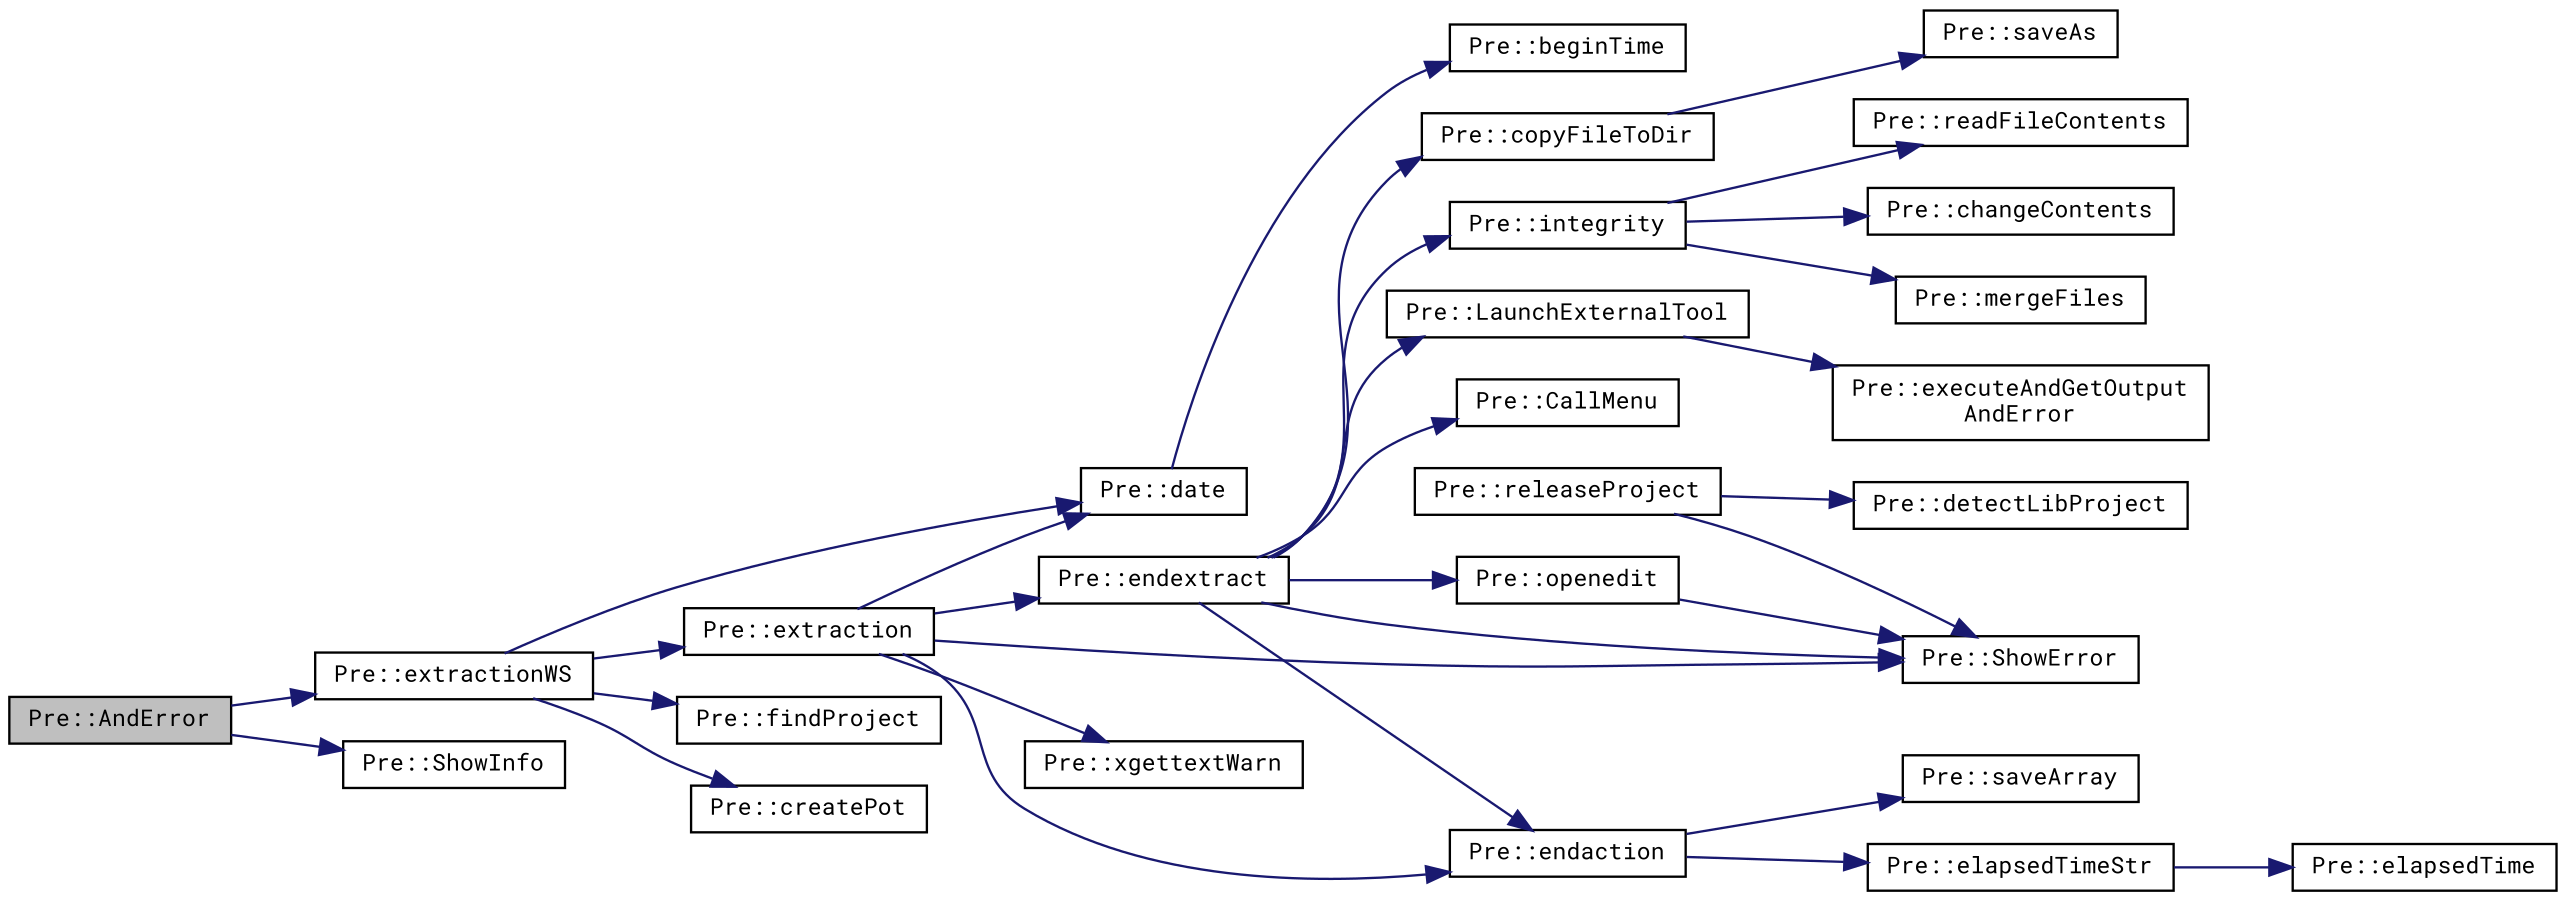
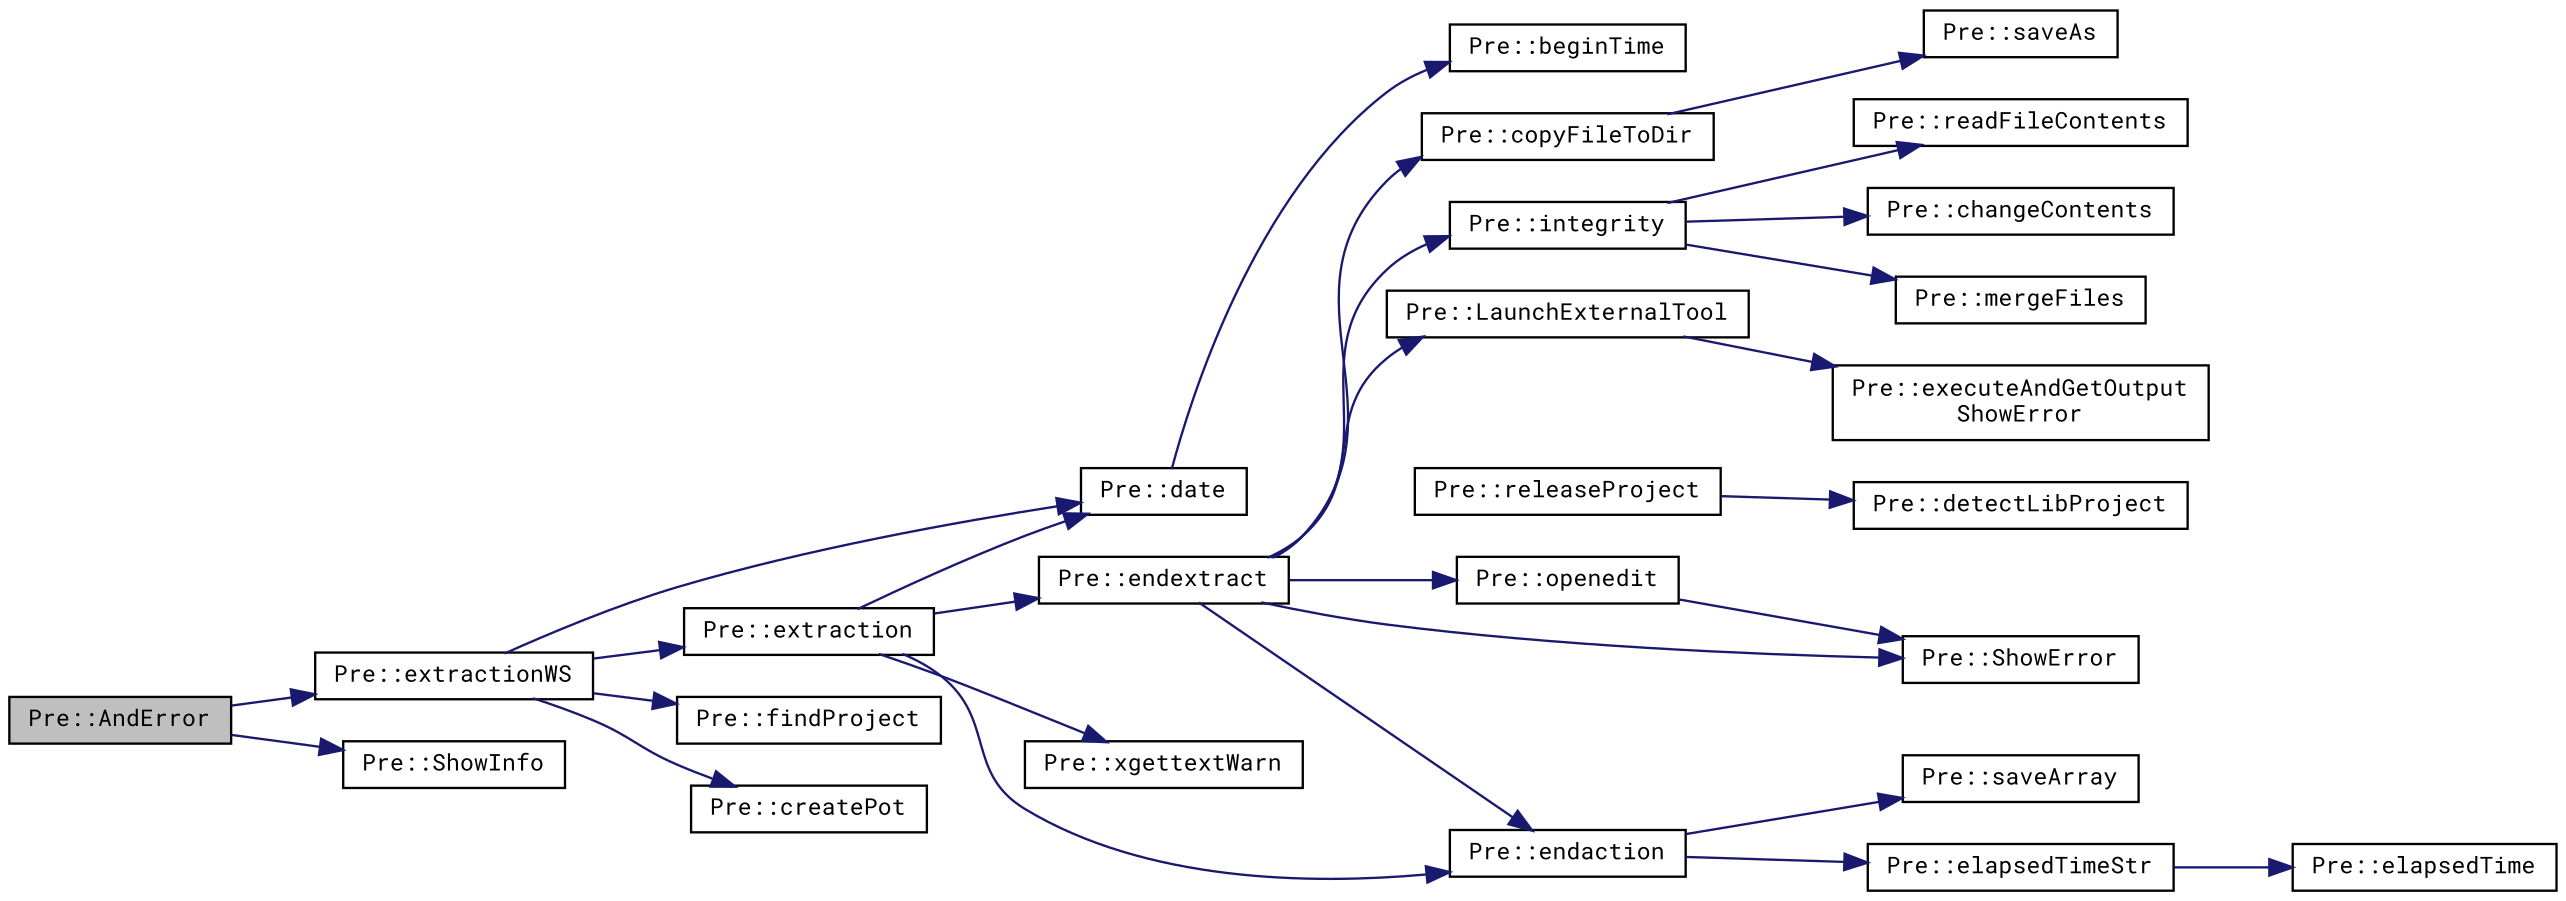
node "Pre::CallMenu": removed
node "Pre::executeAndGetOutput AndError": label "Pre::executeAndGetOutput AndError" -> "Pre::executeAndGetOutput ShowError"
edge "Pre::releaseProject" -> "Pre::ShowError": removed
edge "Pre::extraction" -> "Pre::ShowError": removed
